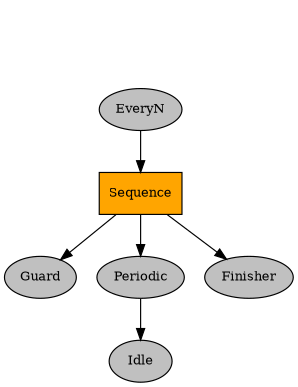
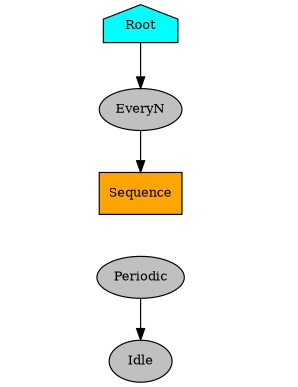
node "Root": added
edge "Sequence" -> "Periodic": removed
node "Guard": removed
node "Finisher": removed
